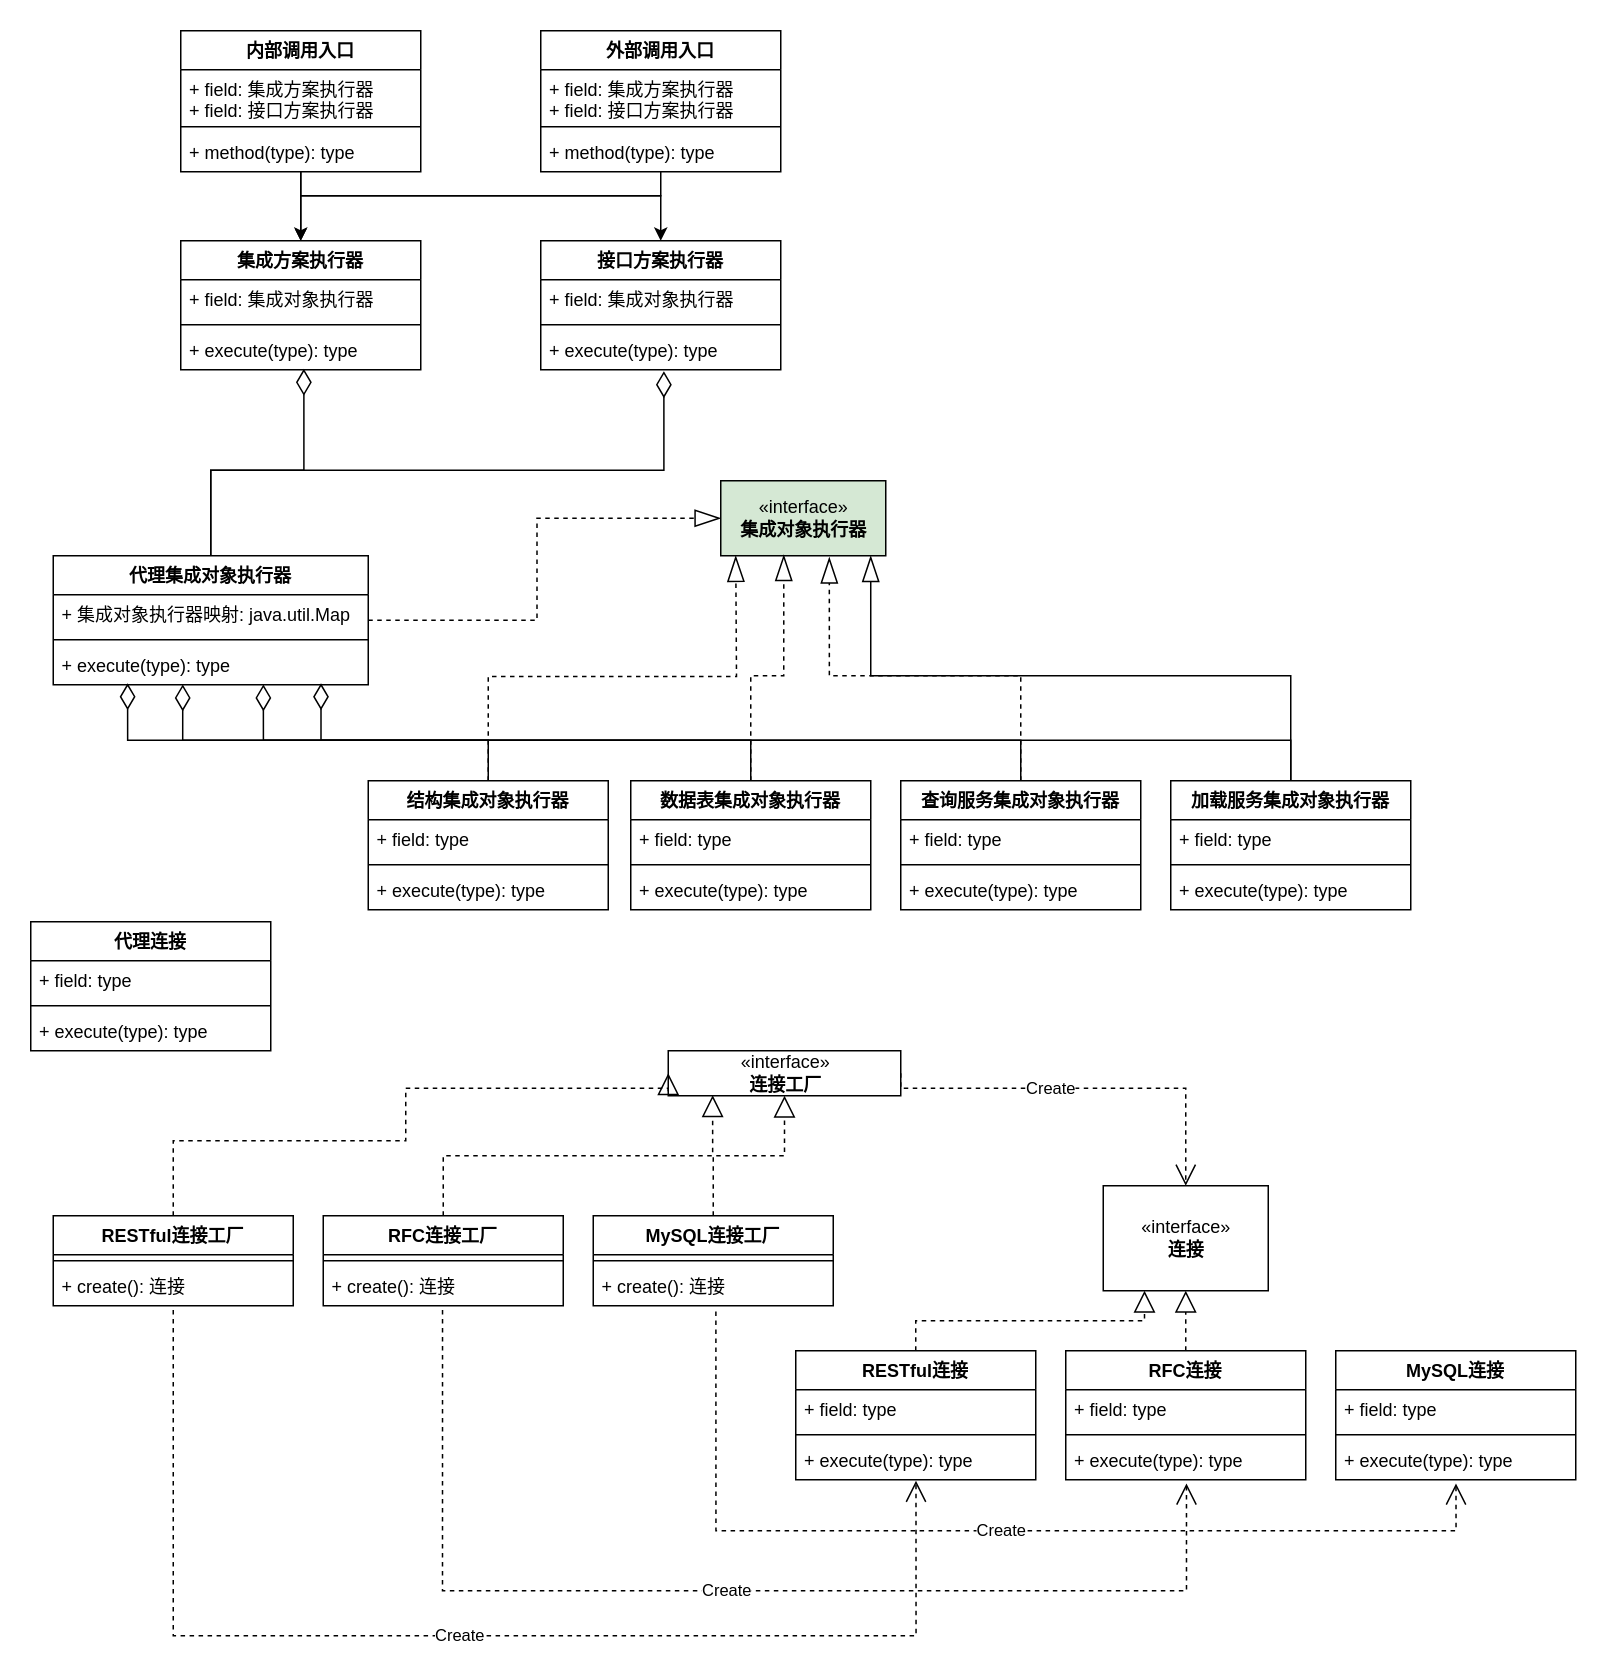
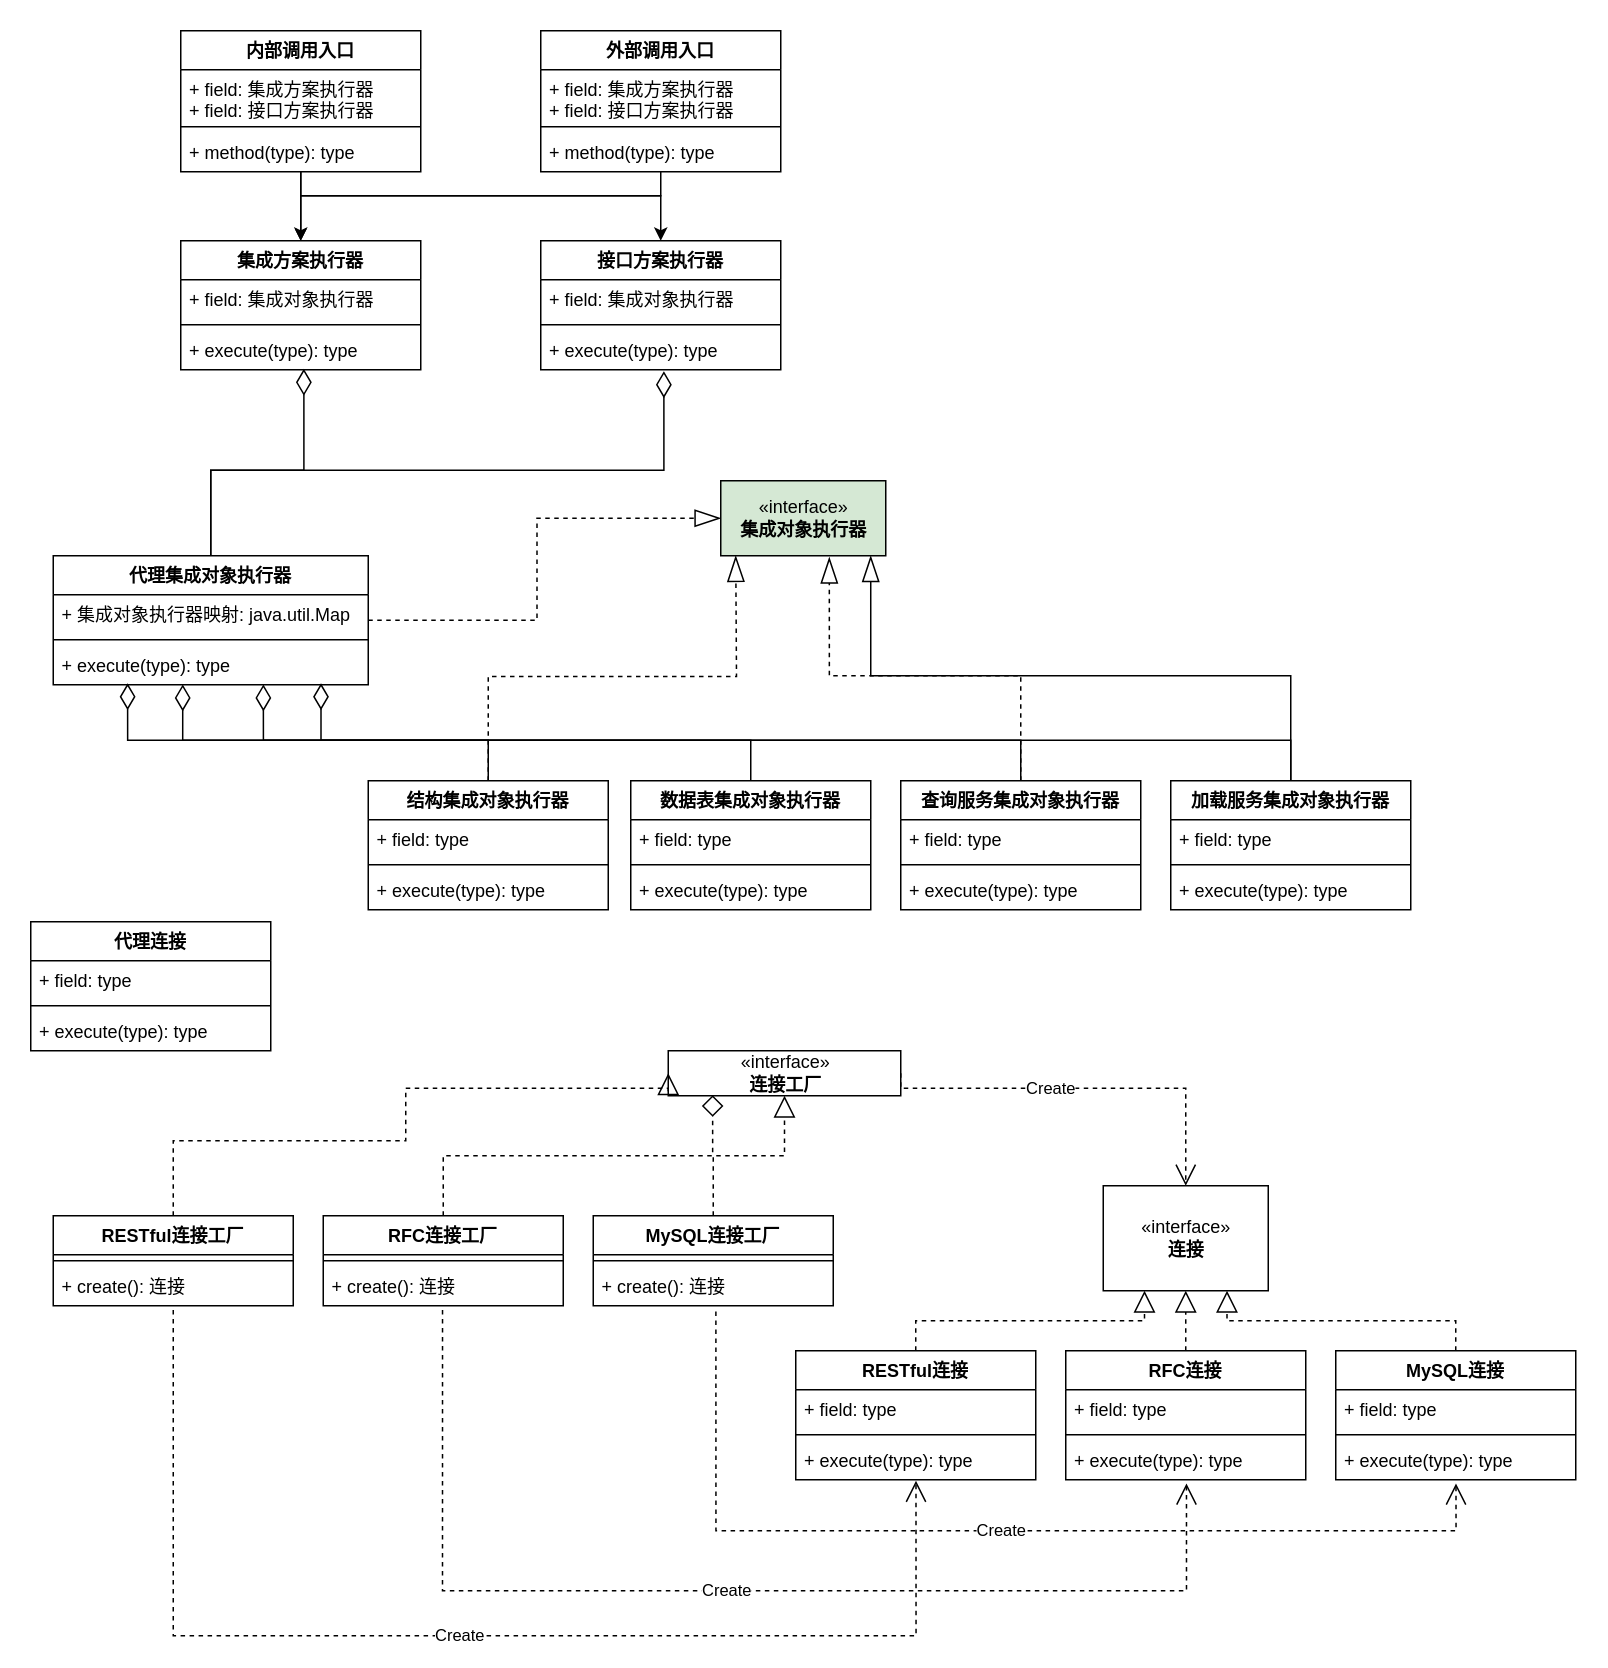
edge "数据表集成对象执行器" -> "«interface» 集成对象执行器": removed
edge "RFC连接工厂" -> "«interface» 连接工厂": arrowhead block -> diamond
edge "MySQL连接" -> "«interface» 连接": added
